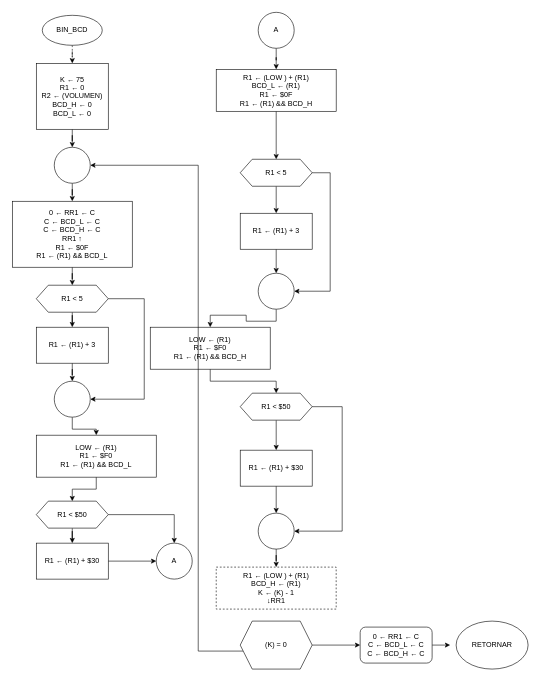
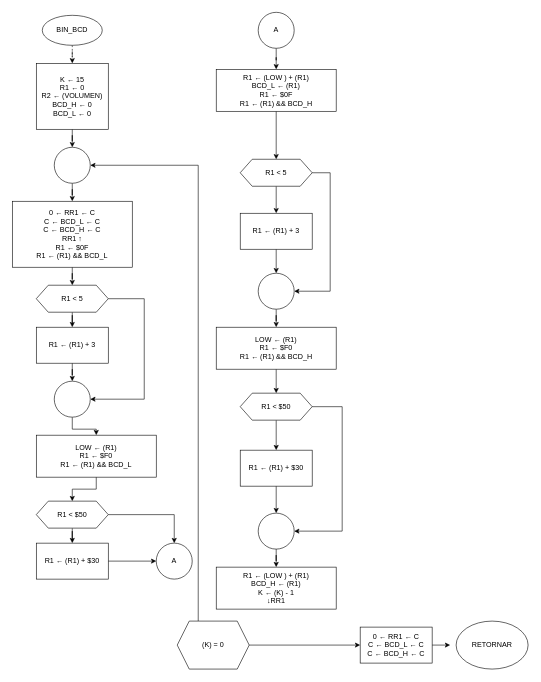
node "K ← 75 R1 ← 0 R2 ← (VOLUMEN) BCD_H ← 0 BCD_L ← 0": label "K ← 75 R1 ← 0 R2 ← (VOLUMEN) BCD_H ← 0 BCD_L ← 0" -> "K ← 15 R1 ← 0 R2 ← (VOLUMEN) BCD_H ← 0 BCD_L ← 0"
node "LOW ← (R1) R1 ← $F0 R1 ← (R1) && BCD_H": moved (210, 348) -> (276, 348)
node "R1 ← (LOW ) + (R1) BCD_H ← (R1) K ← (K) - 1 ↓RR1": style dashed -> solid
node "(K) = 0": moved (276, 645) -> (213, 645)
node "0 ← RR1 ← C C ← BCD_L ← C C ← BCD_H ← C": shape rounded rectangle -> rectangle
